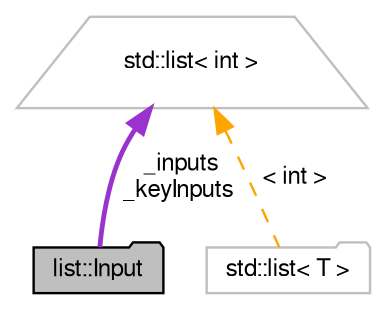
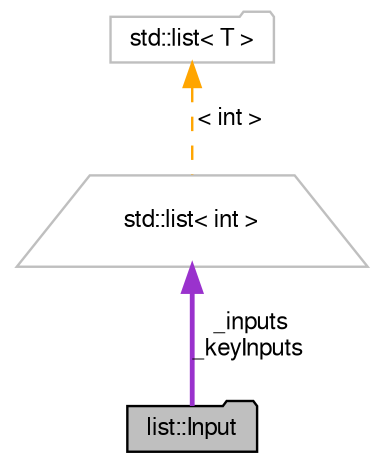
edge "std::list< T >" -> "std::list< int >": reversed
